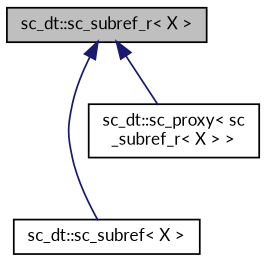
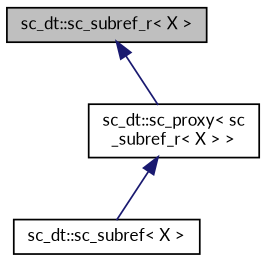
edge "sc_dt::sc_subref< X >" -> "sc_dt::sc_subref_r< X >": now "sc_dt::sc_subref< X >" -> "sc_dt::sc_proxy< sc _subref_r< X > >"
